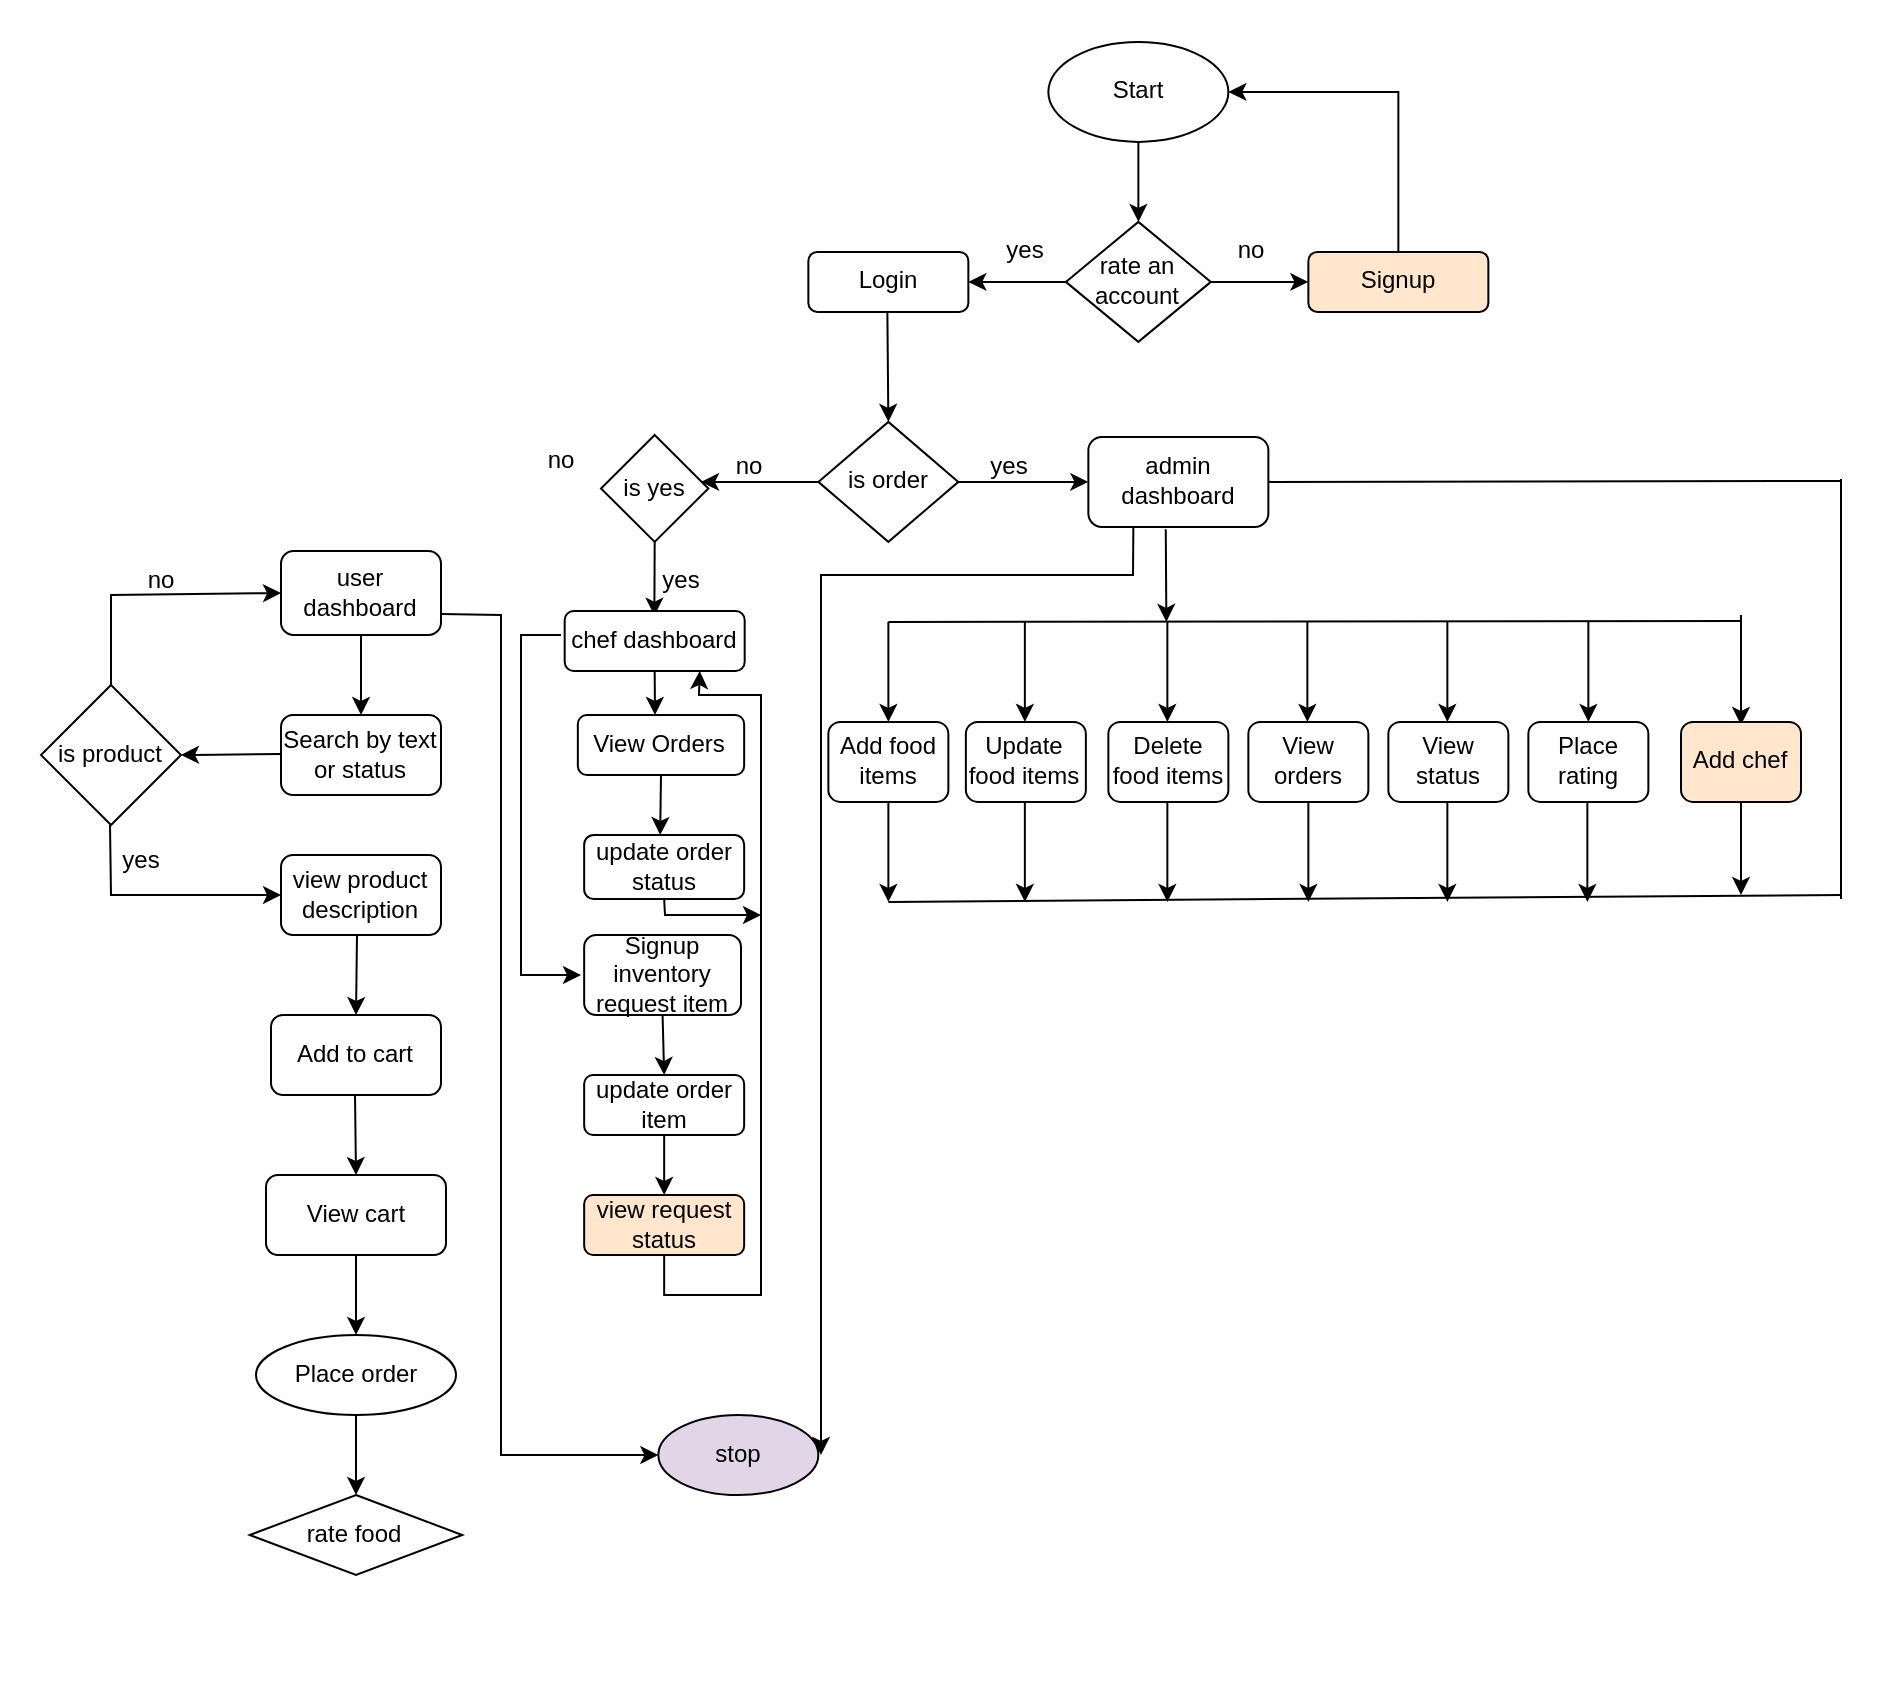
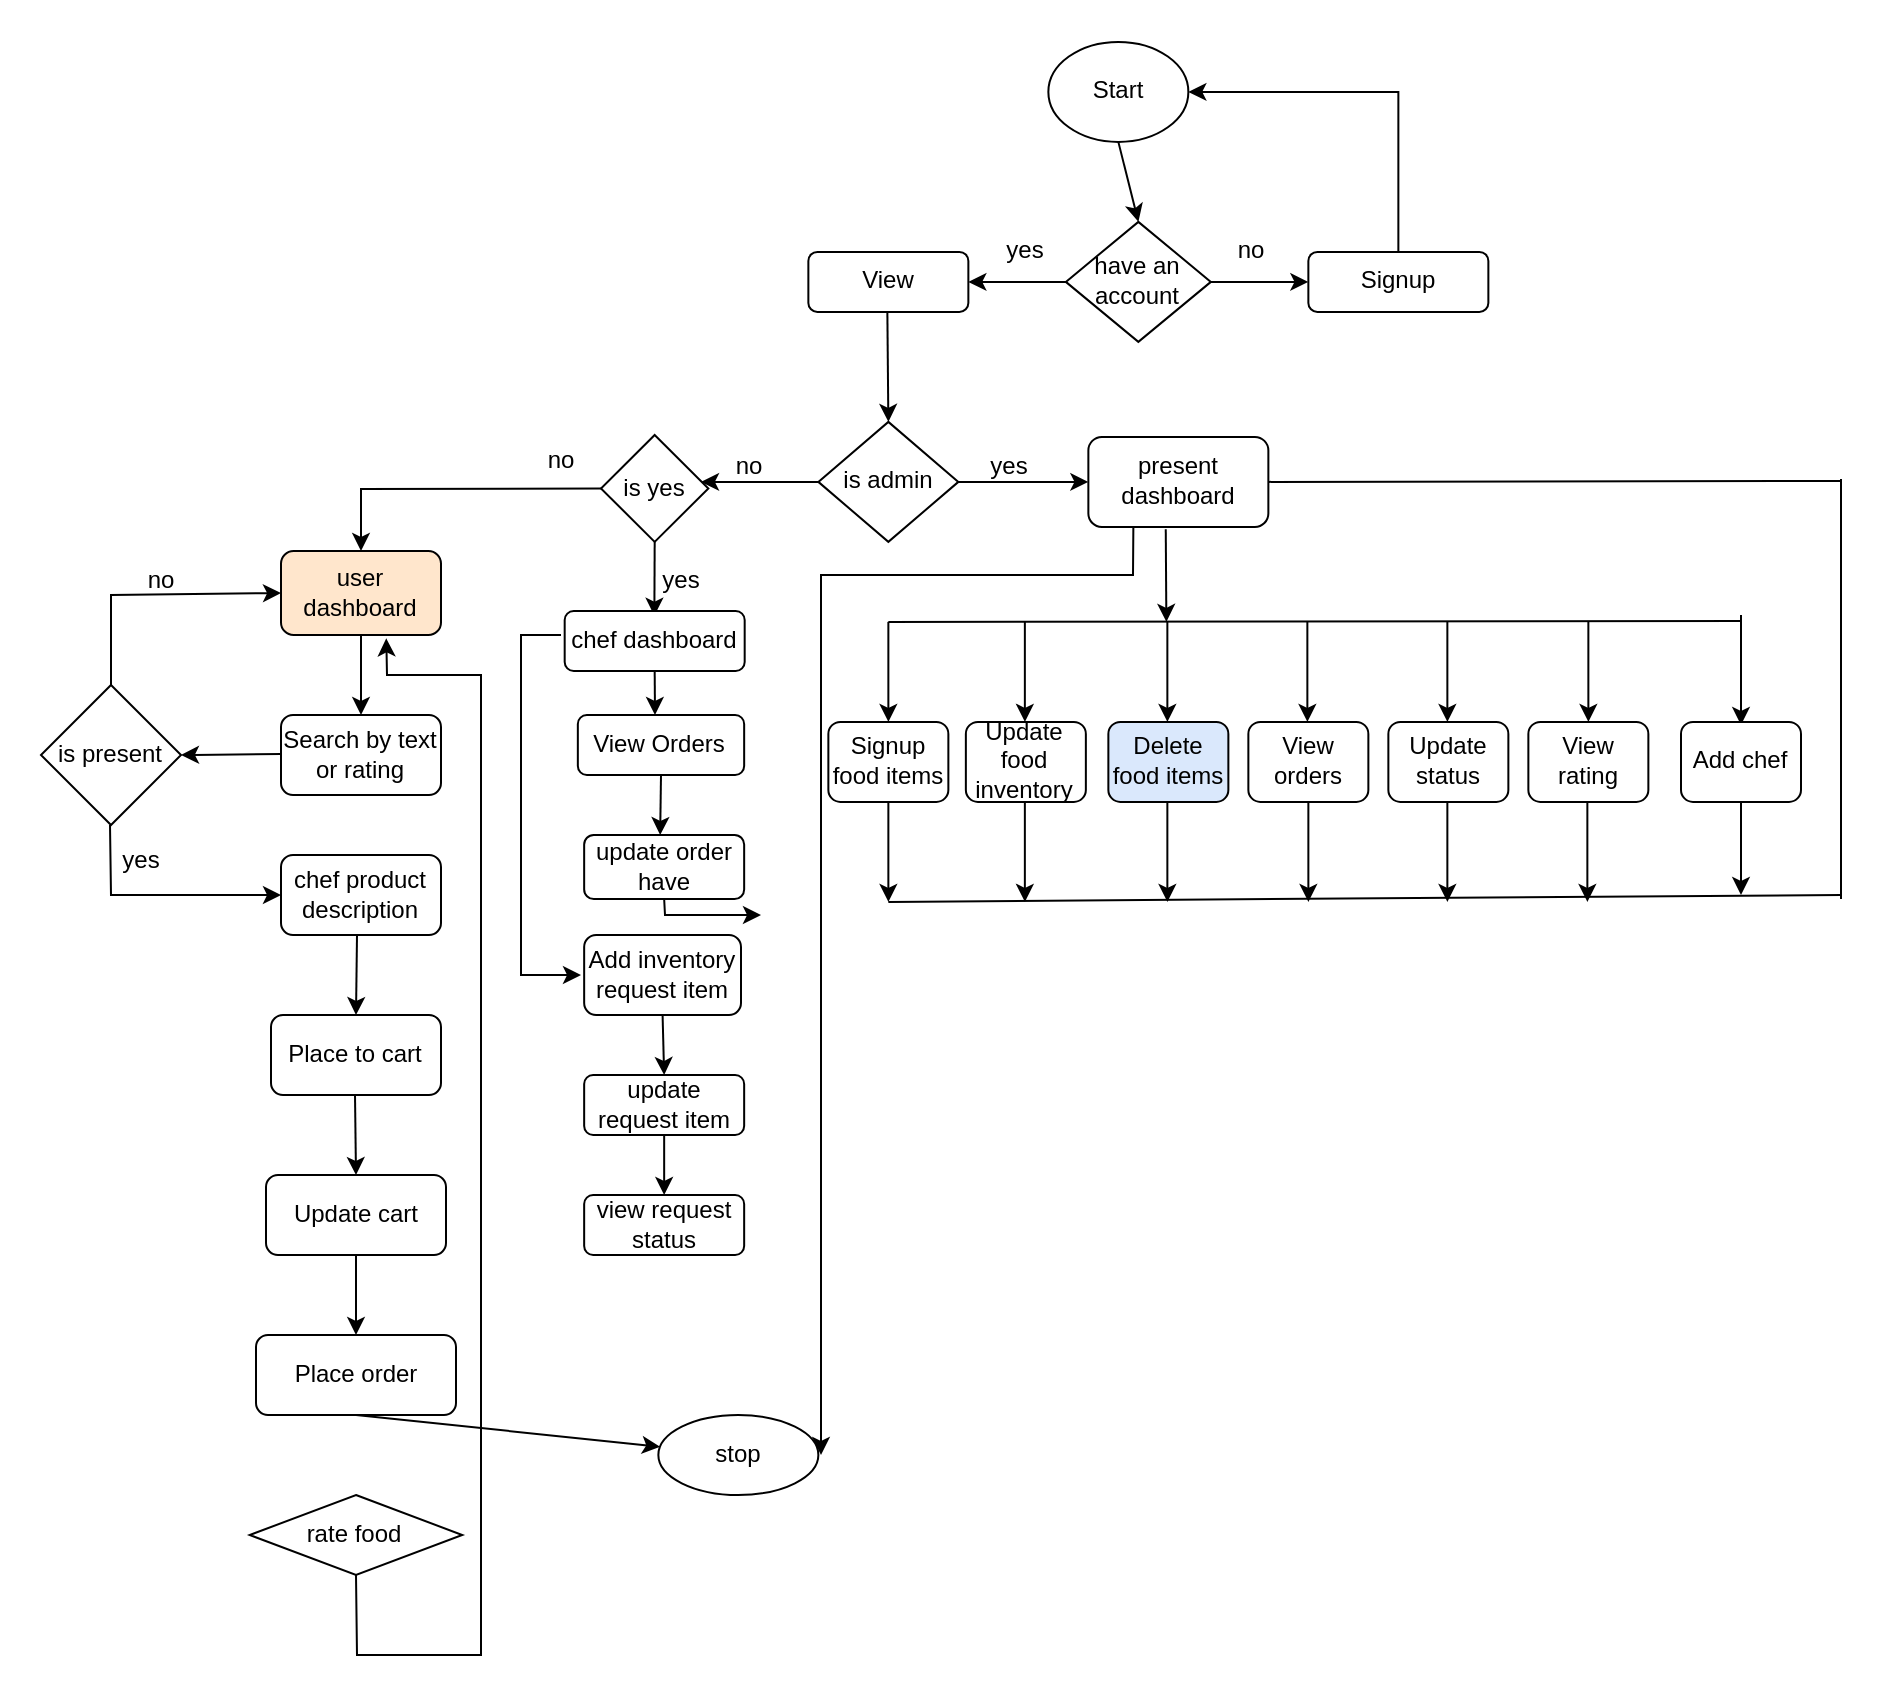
node "Start": size 180x100 -> 140x100
node "Login": label "Login" -> "View"
node "rate an account": label "rate an account" -> "have an account"
node "Signup": fillcolor #ffe6cc -> #ffffff
node "is order": label "is order" -> "is admin"
node "admin dashboard": label "admin dashboard" -> "present dashboard"
edge "is yes" -> "user dashboard": added
node "user dashboard": fillcolor #ffffff -> #ffe6cc
node "is product": label "is product" -> "is present"
node "Search by text or status": label "Search by text or status" -> "Search by text or rating"
node "Add food items": label "Add food items" -> "Signup food items"
node "Update food items": label "Update food items" -> "Update food inventory"
node "View status": label "View status" -> "Update status"
node "Place rating": label "Place rating" -> "View rating"
node "Delete food items": fillcolor #ffffff -> #dae8fc
node "Add chef": fillcolor #ffe6cc -> #ffffff
node "update order status": label "update order status" -> "update order have"
node "view product description": label "view product description" -> "chef product description"
node "Signup inventory request item": label "Signup inventory request item" -> "Add inventory request item"
edge "view request status" -> "chef dashboard": removed
node "Add to cart": label "Add to cart" -> "Place to cart"
edge "user dashboard" -> "stop": removed
node "update order item": label "update order item" -> "update request item"
edge "rate food" -> "user dashboard": added
node "View cart": label "View cart" -> "Update cart"
node "view request status": fillcolor #ffe6cc -> #ffffff
node "Place order": shape ellipse -> rounded rectangle
edge "Place order" -> "rate food": now "Place order" -> "stop"
node "stop": fillcolor #e1d5e7 -> #ffffff
